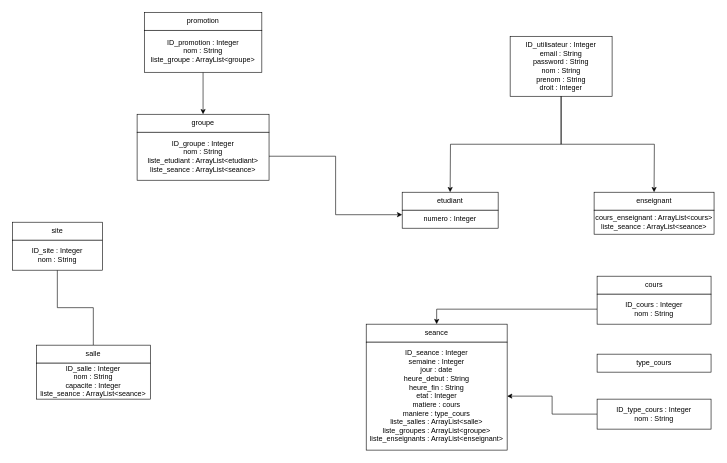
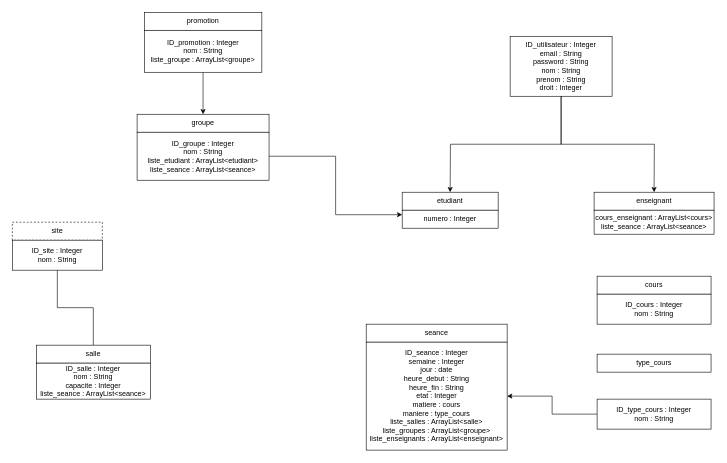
node "site": style solid -> dashed
edge "ID_cours : Integer nom : String" -> "seance": removed
